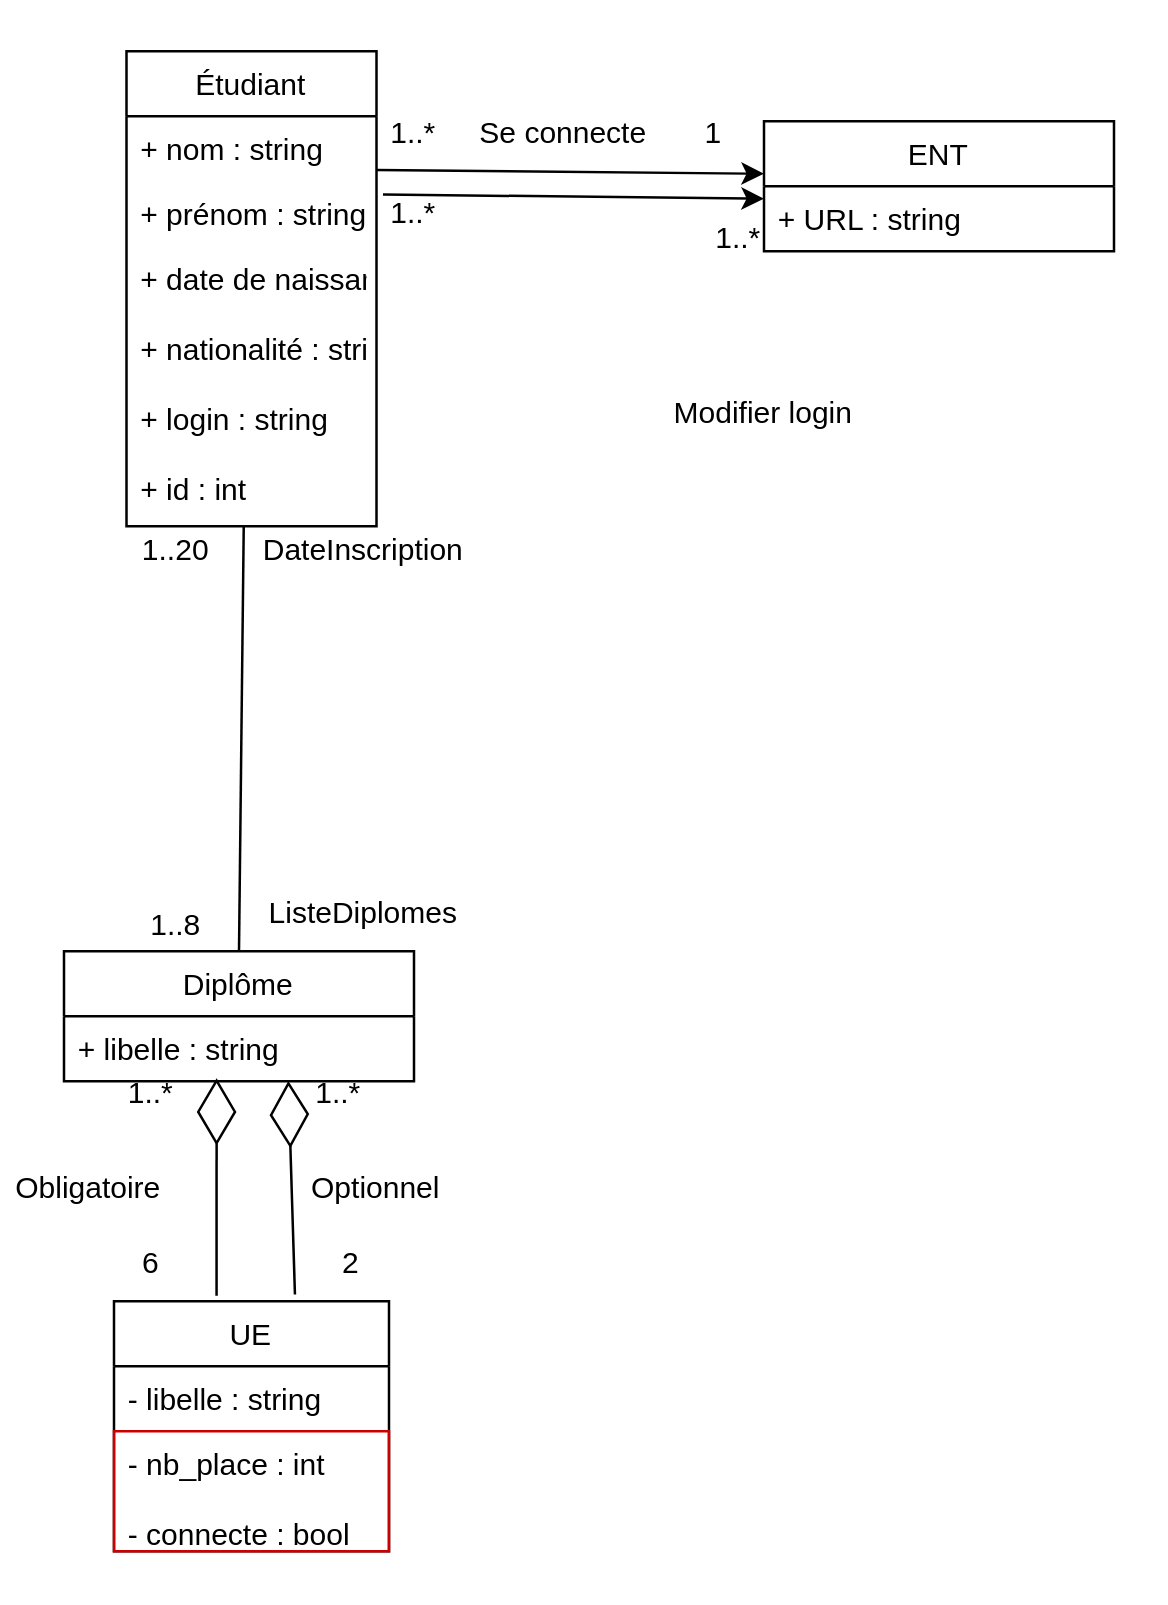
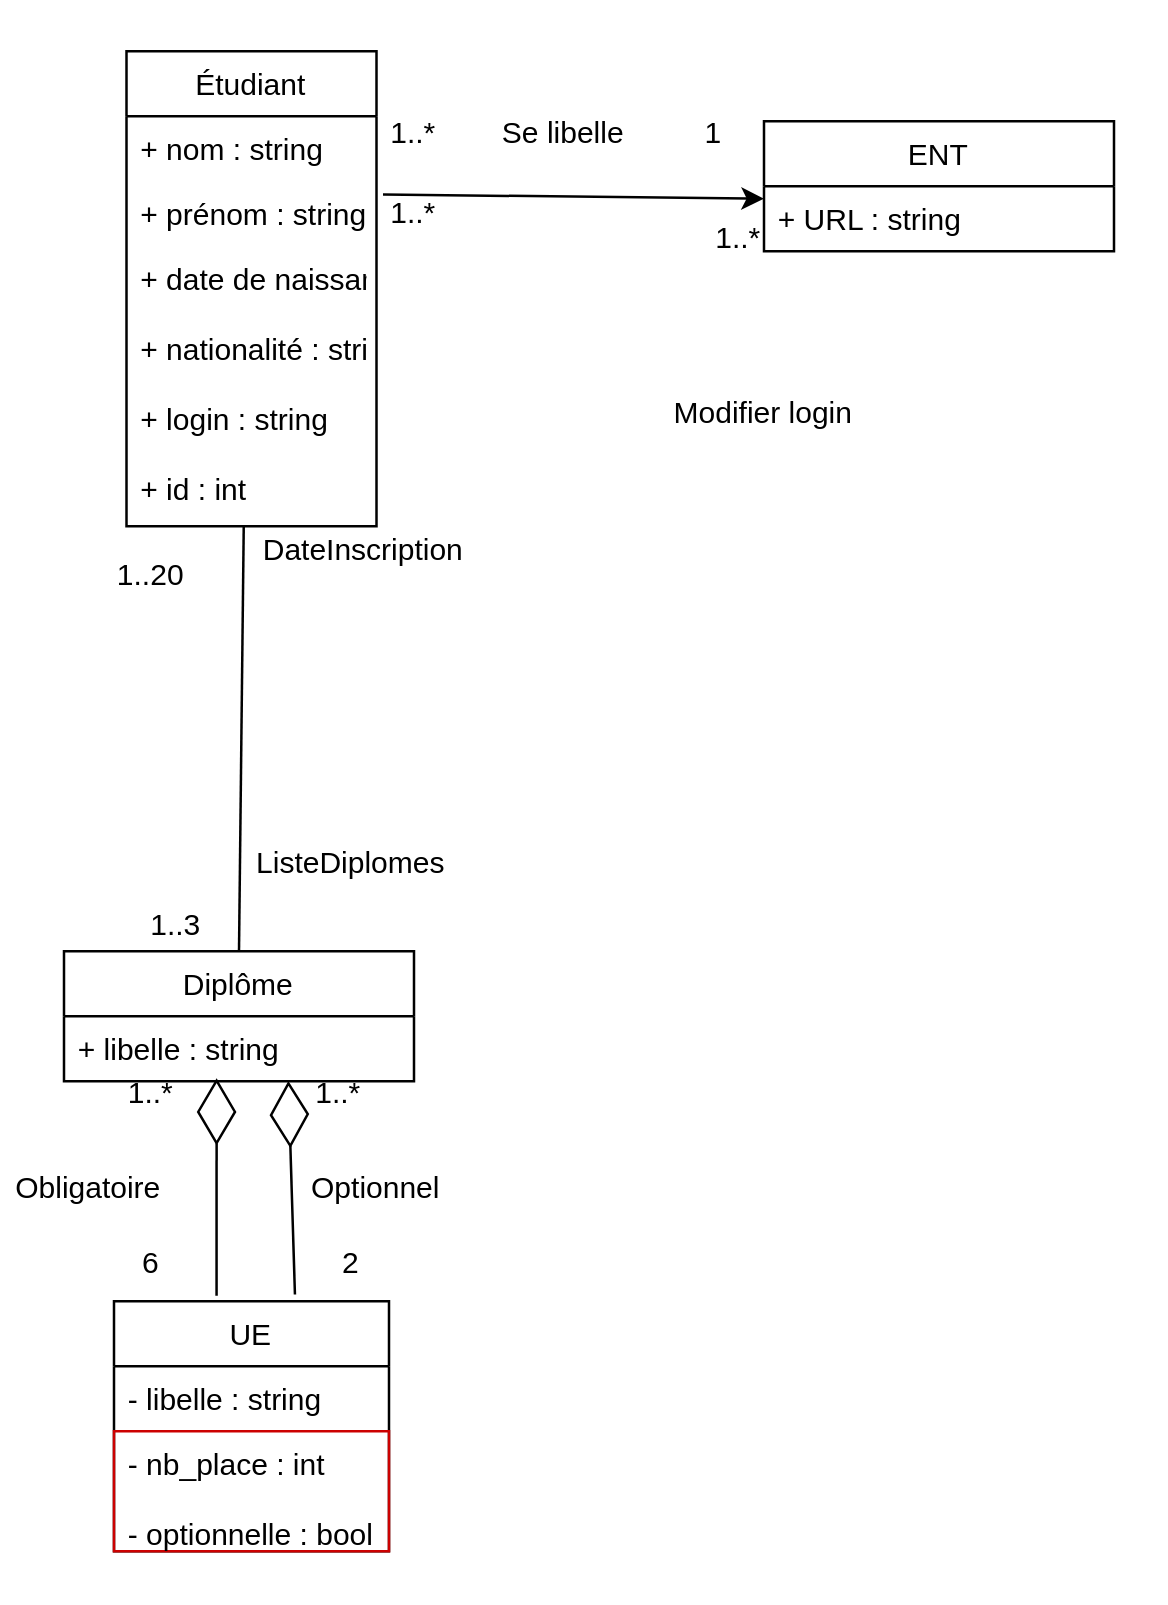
node "Se connecte": label "Se connecte" -> "Se libelle"
edge "Étudiant" -> "ENT": removed
node "1..20": moved (176, 551) -> (151, 576)
node "ListeDiplomes": moved (364, 914) -> (351, 864)
node "1..8": label "1..8" -> "1..3"
node "- nb_place : int - connecte : bool": label "- nb_place : int - connecte : bool" -> "- nb_place : int - optionnelle : bool"
